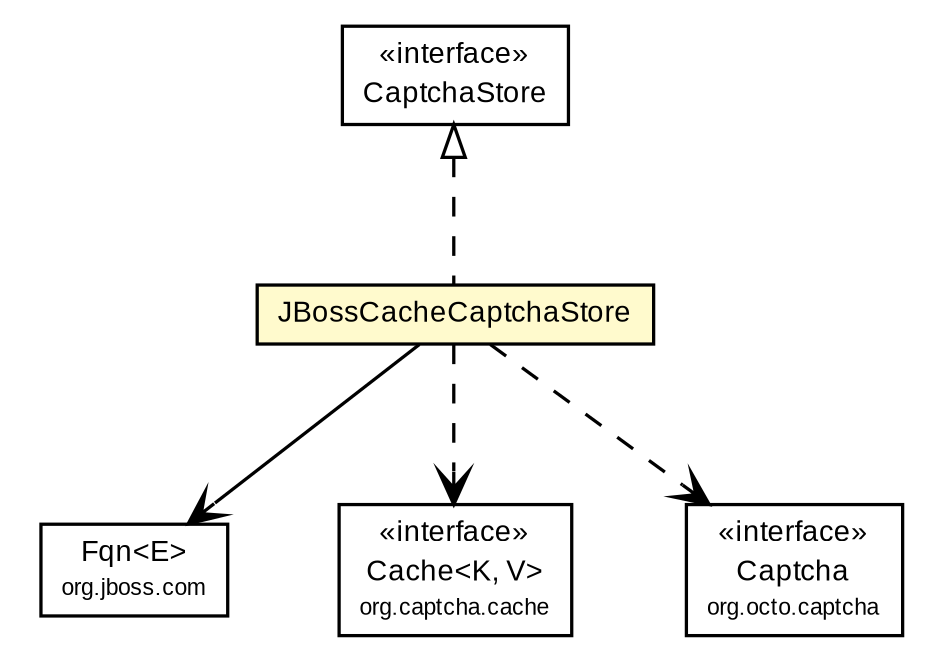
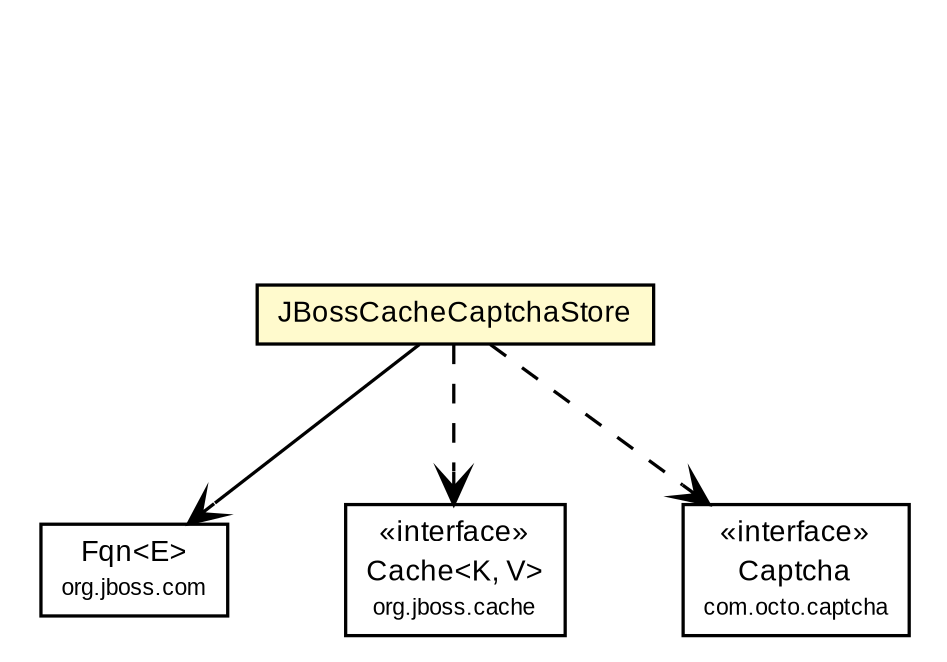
node "CaptchaStore": removed
node "Cache<K, V>": text "org.captcha.cache" -> "org.jboss.cache"
node "Captcha": text "org.octo.captcha" -> "com.octo.captcha"
